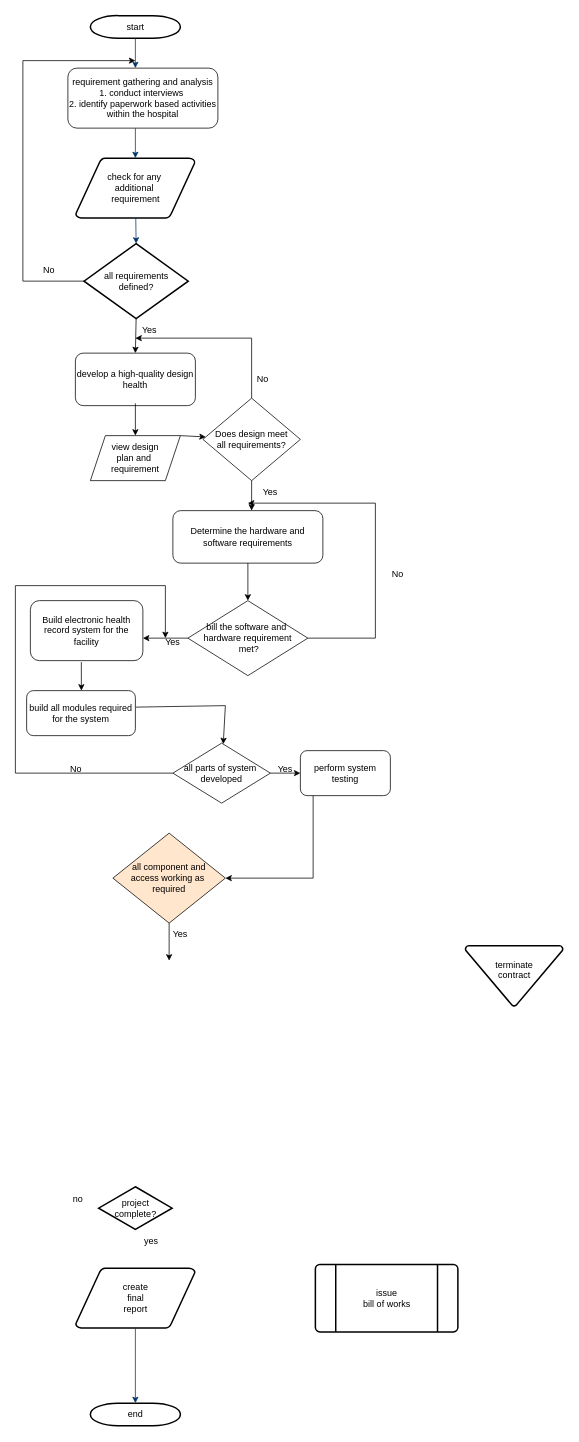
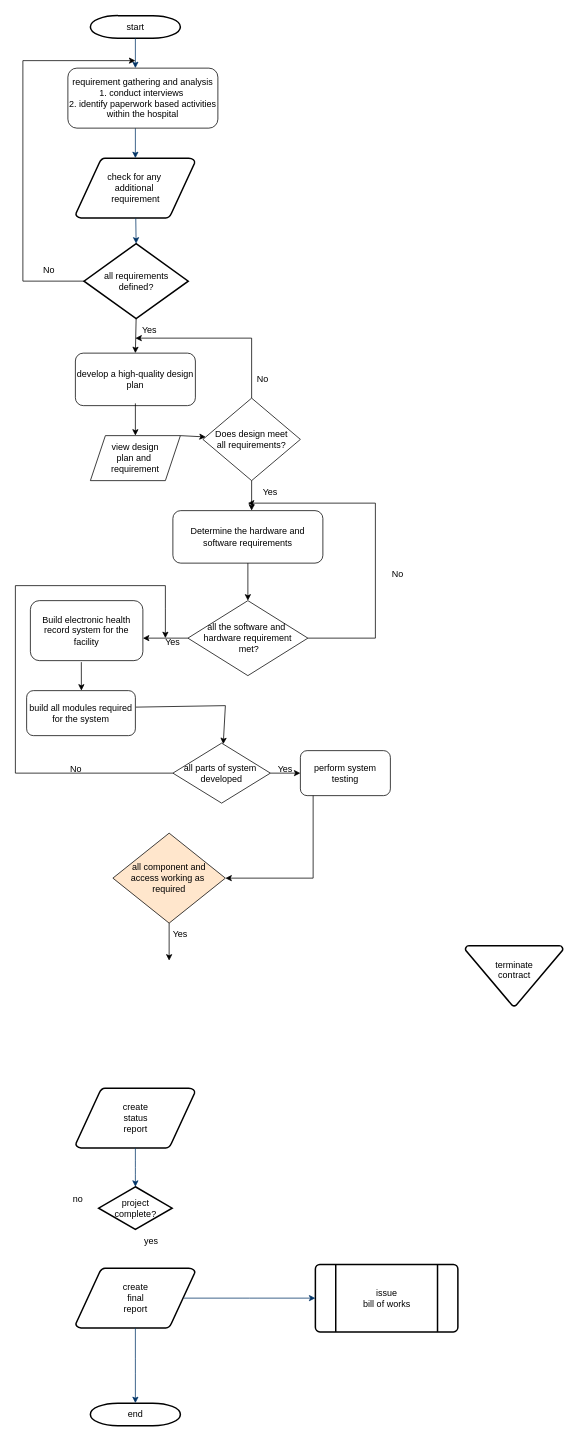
node "develop a high-quality design health": label "develop a high-quality design health" -> "develop a high-quality design plan"
node "bill the software and hardware requirement met?": label "bill the software and hardware requirement met?" -> "all the software and hardware requirement met?"
node "create status report": added
edge "create status report" -> "project complete?": added
edge "create final report" -> "issue bill of works": added
